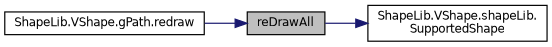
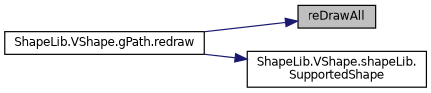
edge "reDrawAll" -> "ShapeLib.VShape.shapeLib. SupportedShape": now "ShapeLib.VShape.gPath.redraw" -> "ShapeLib.VShape.shapeLib. SupportedShape"
